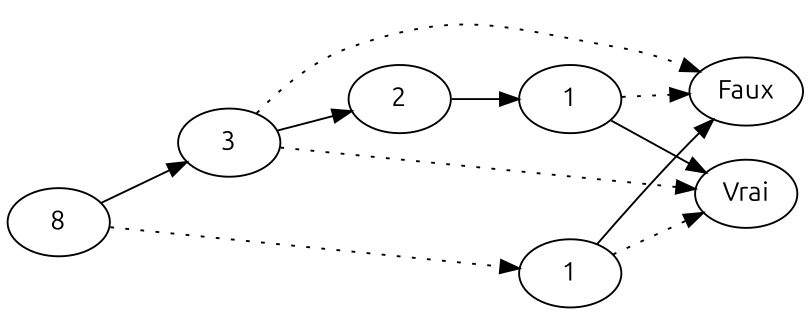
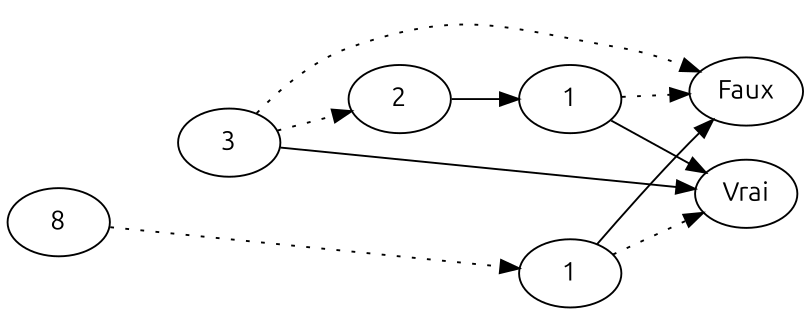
edge "3" -> "2": style solid -> dotted
edge "3" -> "Vrai": style dotted -> solid
edge "8" -> "3": removed
